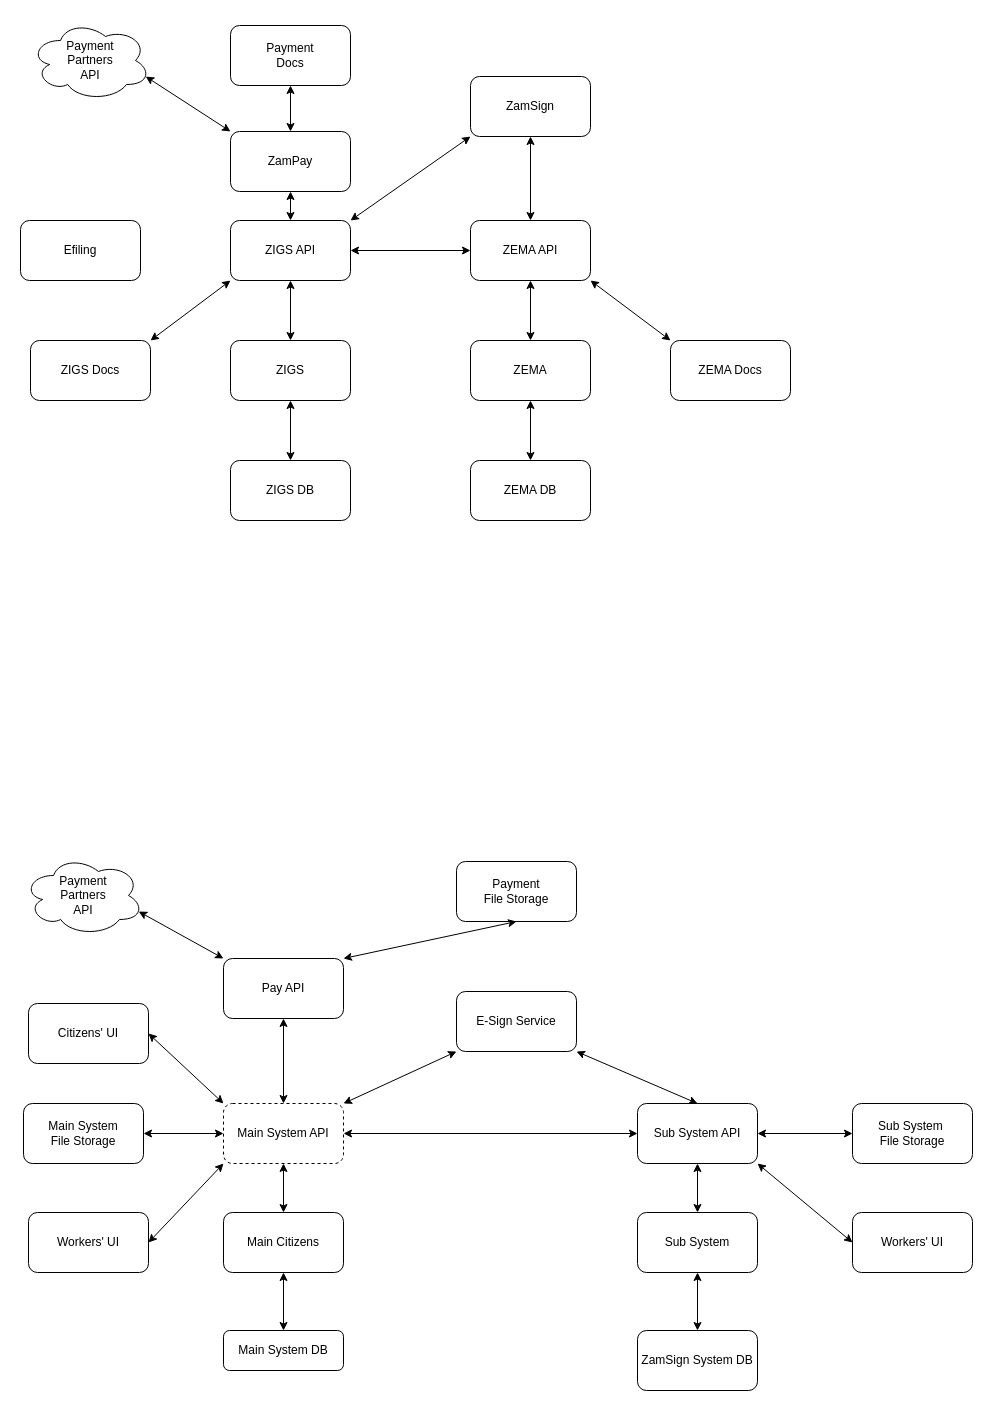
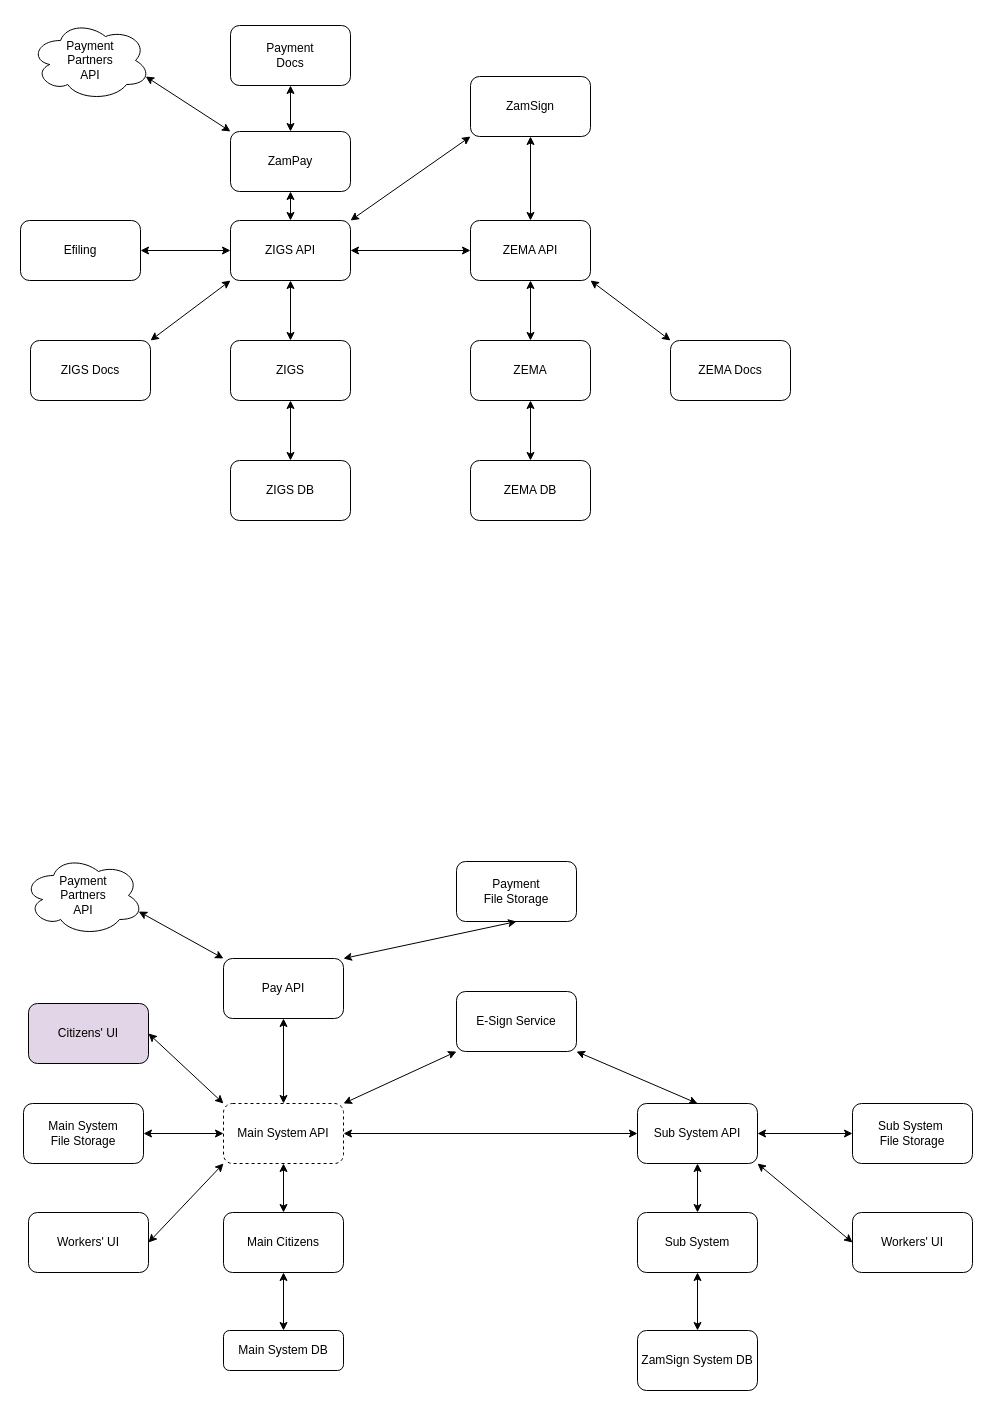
edge "Efiling" -- "ZIGS API": added
node "Citizens' UI": fillcolor #ffffff -> #e1d5e7
